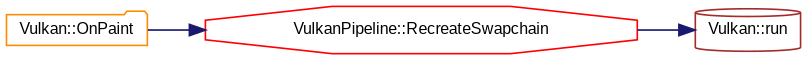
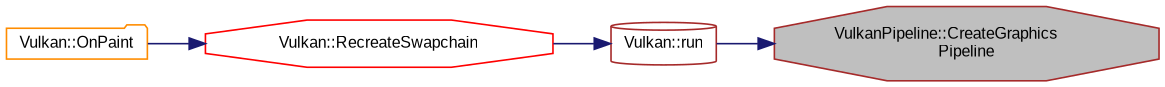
node "VulkanPipeline::RecreateSwapchain": label "VulkanPipeline::RecreateSwapchain" -> "Vulkan::RecreateSwapchain"
node "VulkanPipeline::CreateGraphics Pipeline": added
